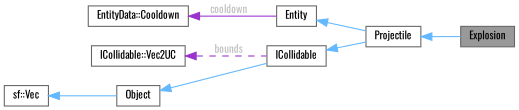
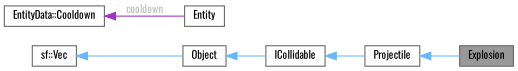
edge "Projectile" -> "Entity": removed
node "ICollidable::Vec2UC": removed
